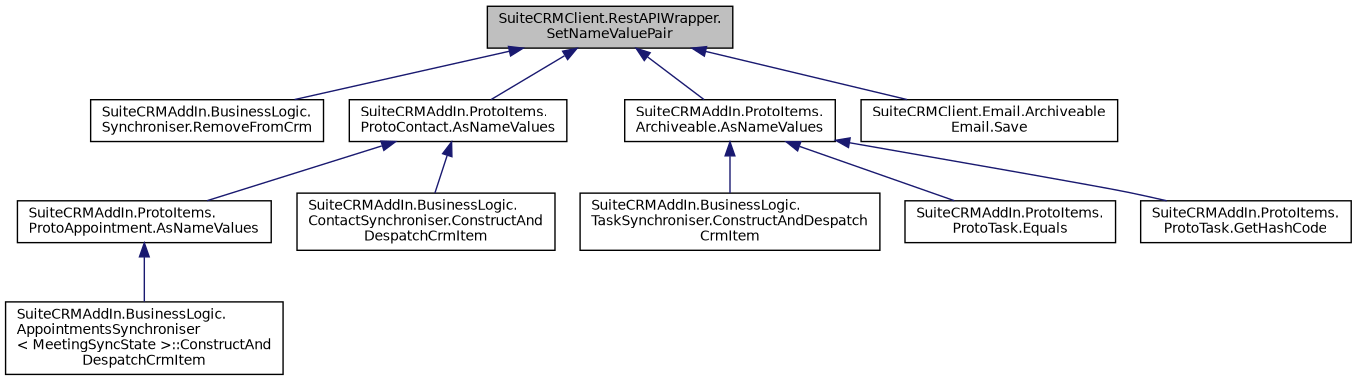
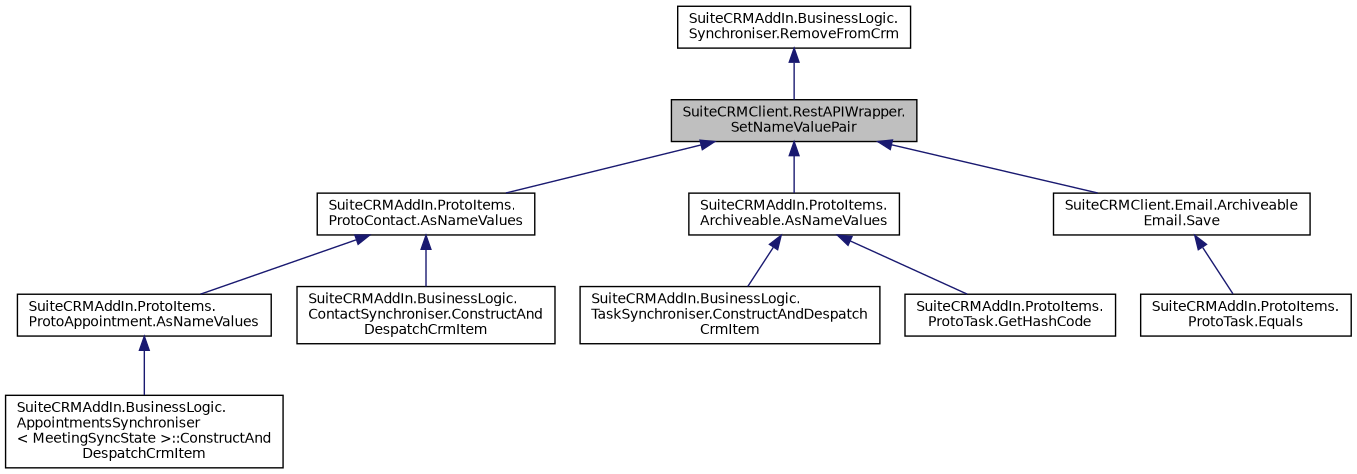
edge "SuiteCRMAddIn.BusinessLogic. Synchroniser.RemoveFromCrm" -> "SuiteCRMClient.RestAPIWrapper. SetNameValuePair": reversed
edge "SuiteCRMAddIn.ProtoItems. ProtoTask.Equals" -> "SuiteCRMAddIn.ProtoItems. Archiveable.AsNameValues": now "SuiteCRMAddIn.ProtoItems. ProtoTask.Equals" -> "SuiteCRMClient.Email.Archiveable Email.Save"
